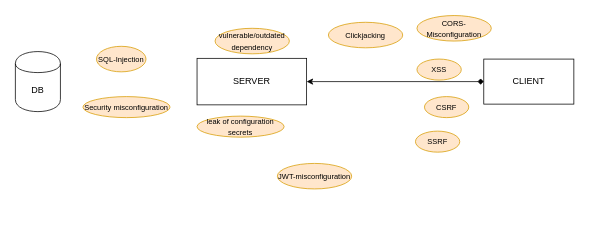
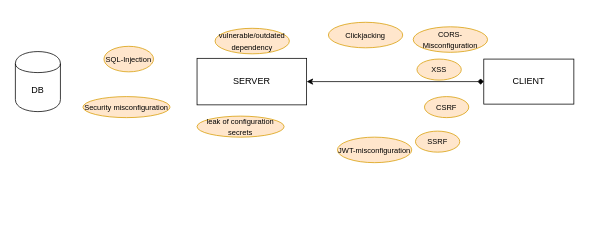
node "CORS-Misconfiguration": moved (454, 28) -> (450, 39)
node "SQL-Injection": moved (121, 59) -> (129, 59)
node "JWT-misconfiguration": moved (314, 176) -> (374, 150)
